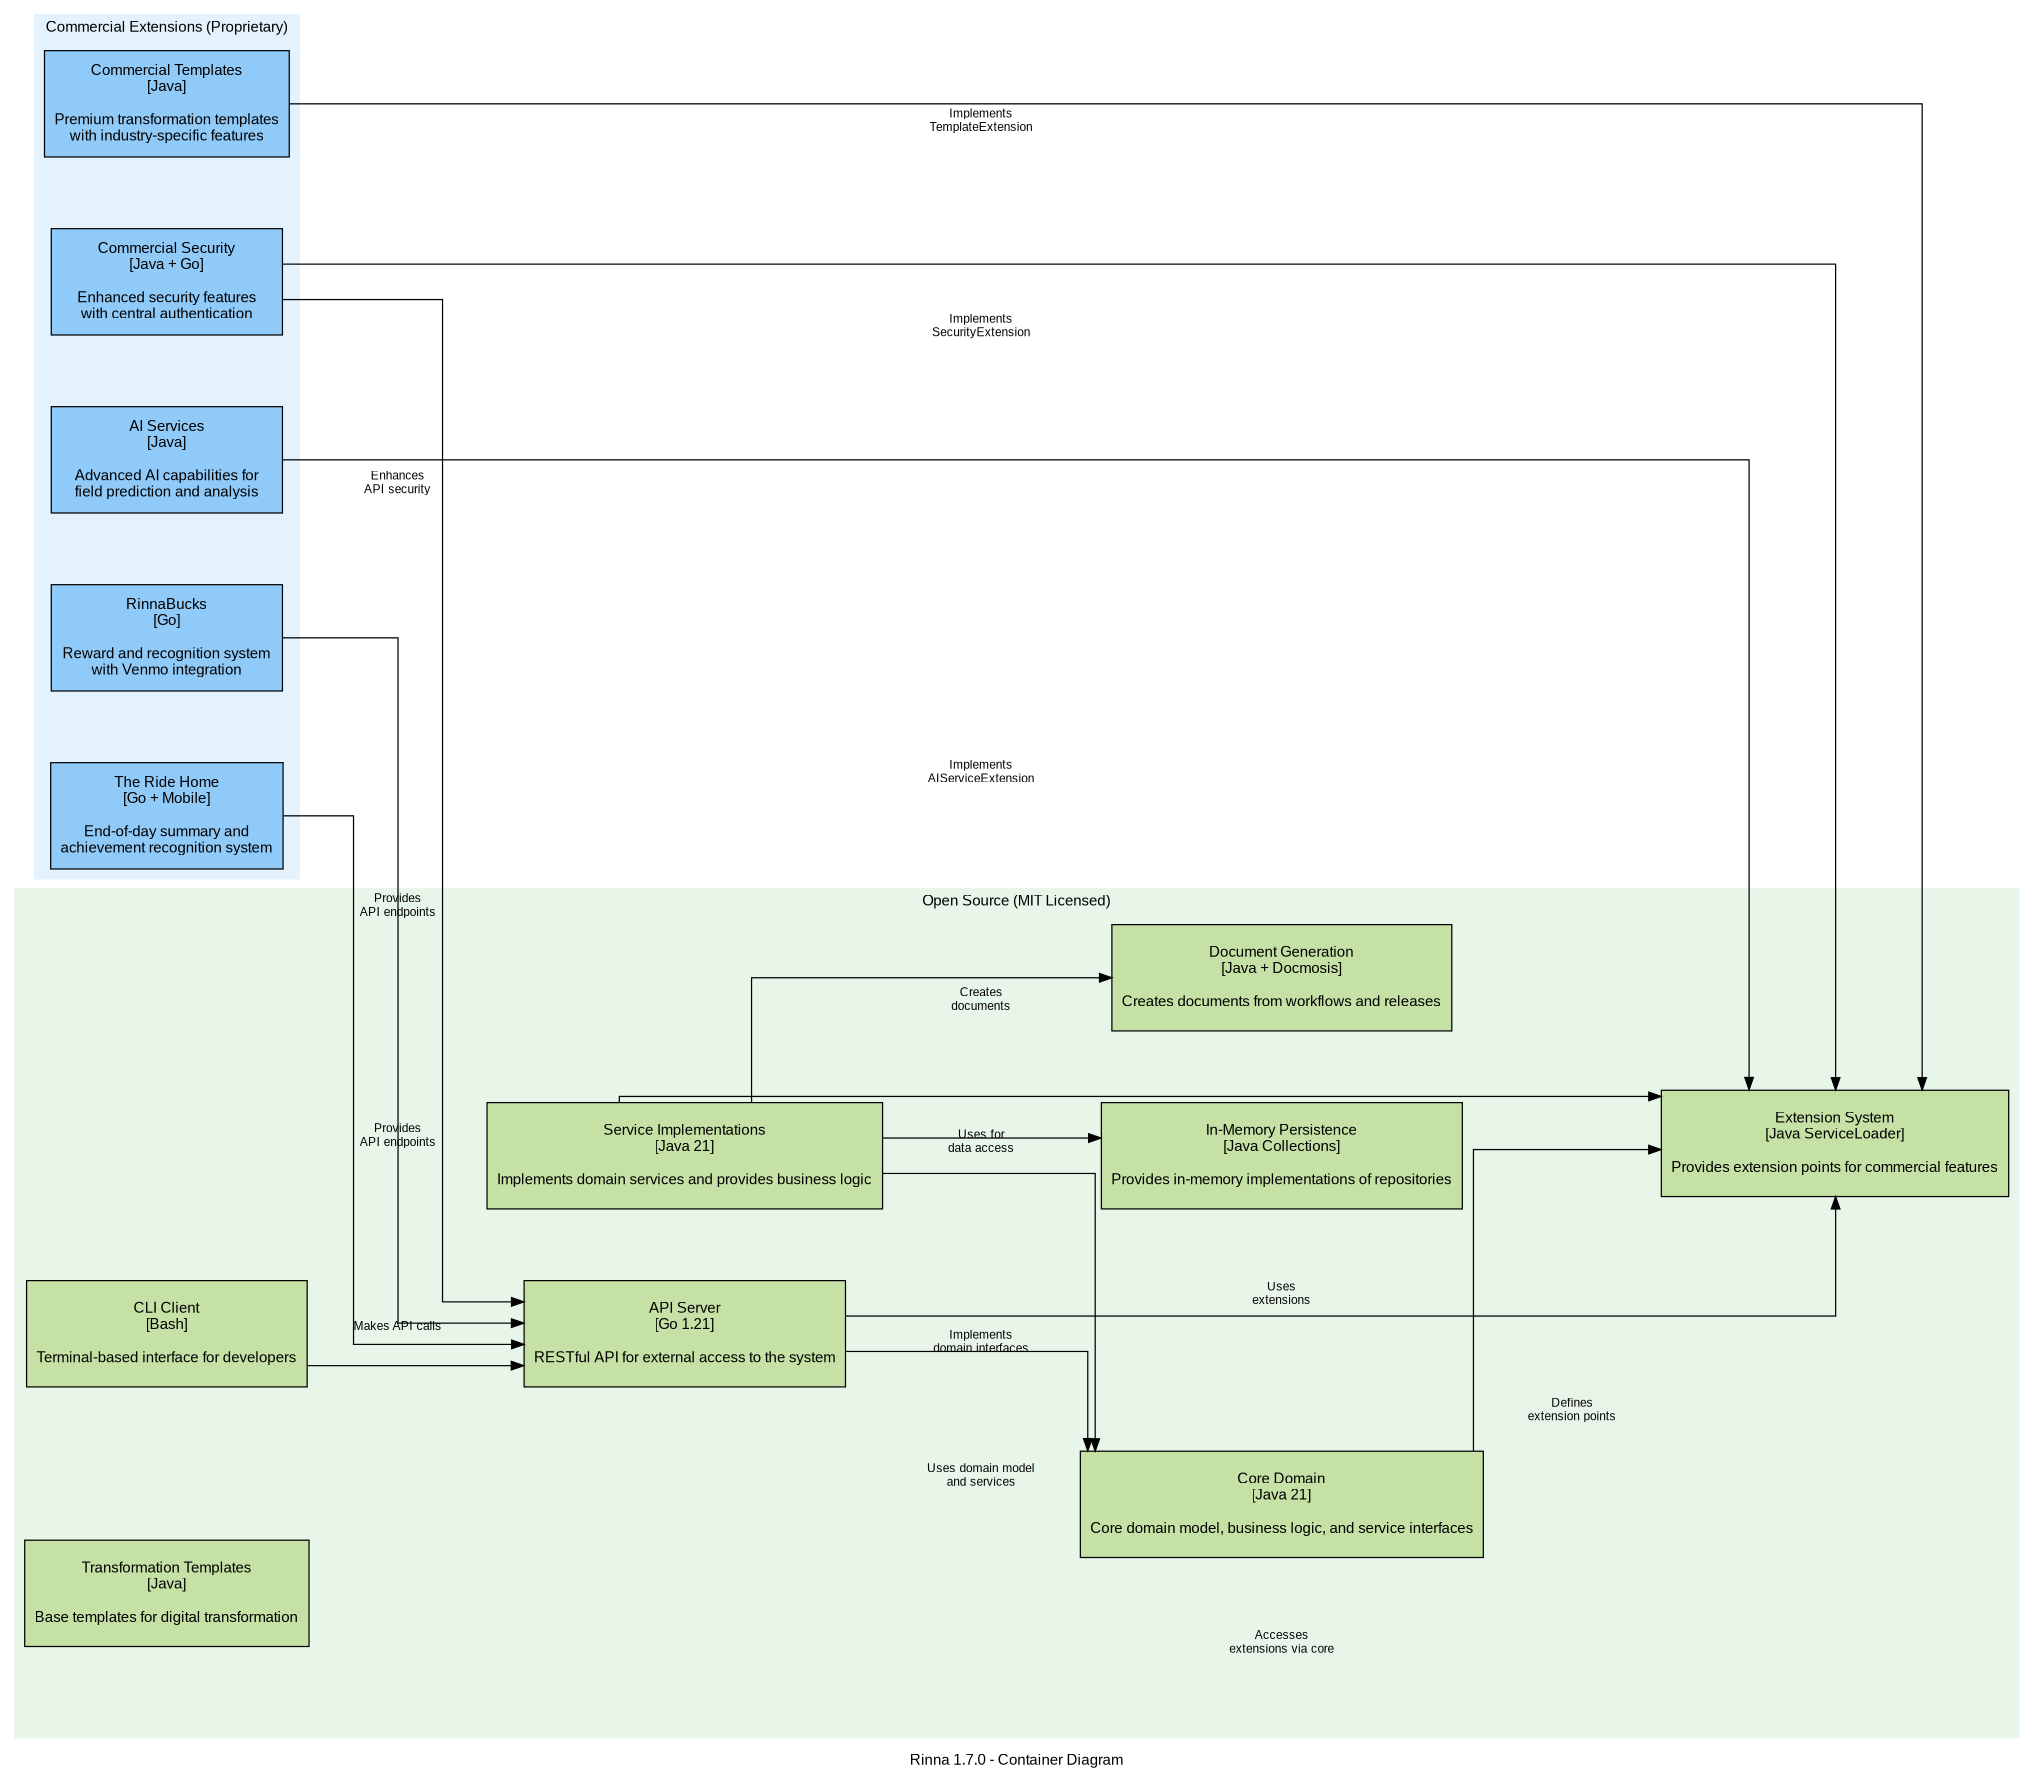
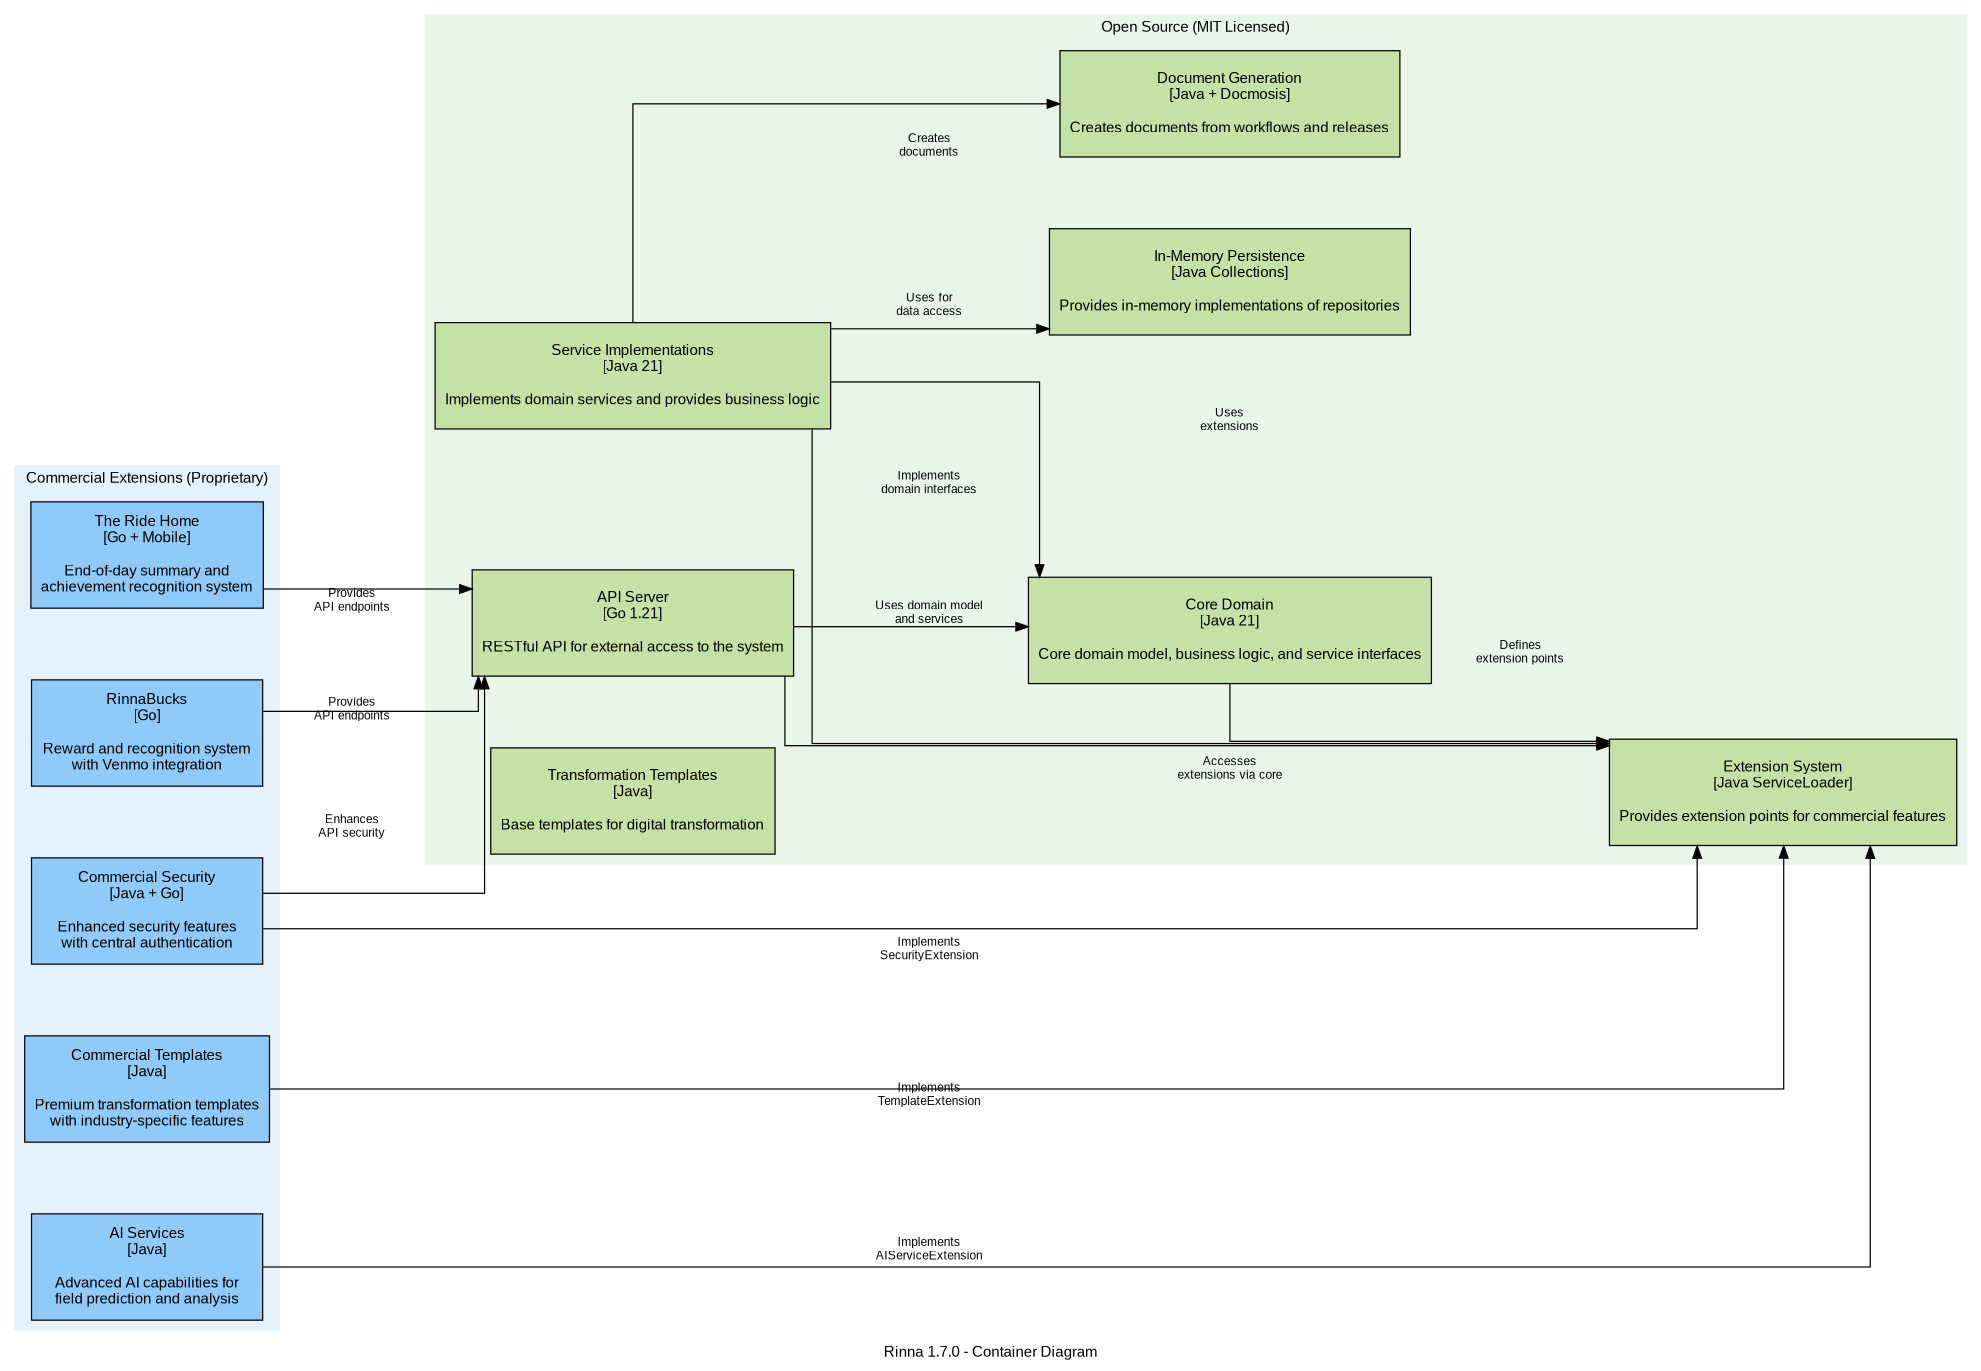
node "CLI Client [Bash] Terminal-based interface for developers": removed
